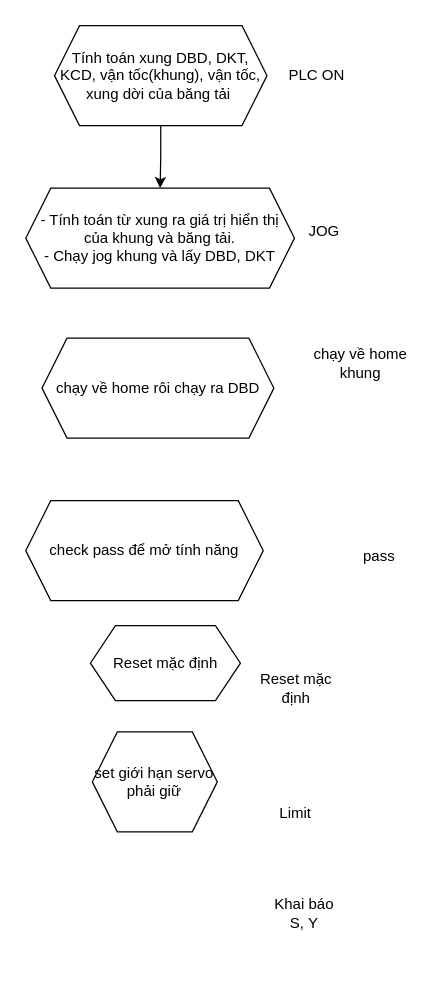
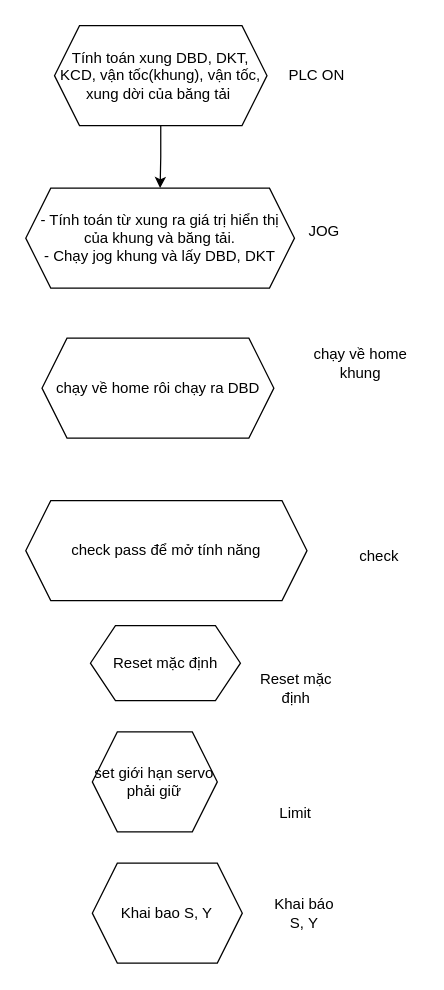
node "check pass để mở tính năng": size 238x100 -> 281x100
node "pass": label "pass" -> "check"
node "Khai bao S, Y": added
